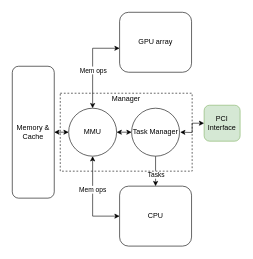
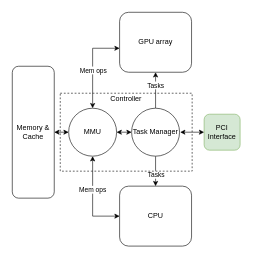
edge "Task Manager" -> "GPU array": added, label "Tasks"
node "Manager": label "Manager" -> "Controller"
node "PCI Interface": moved (222, 123) -> (222, 132)
